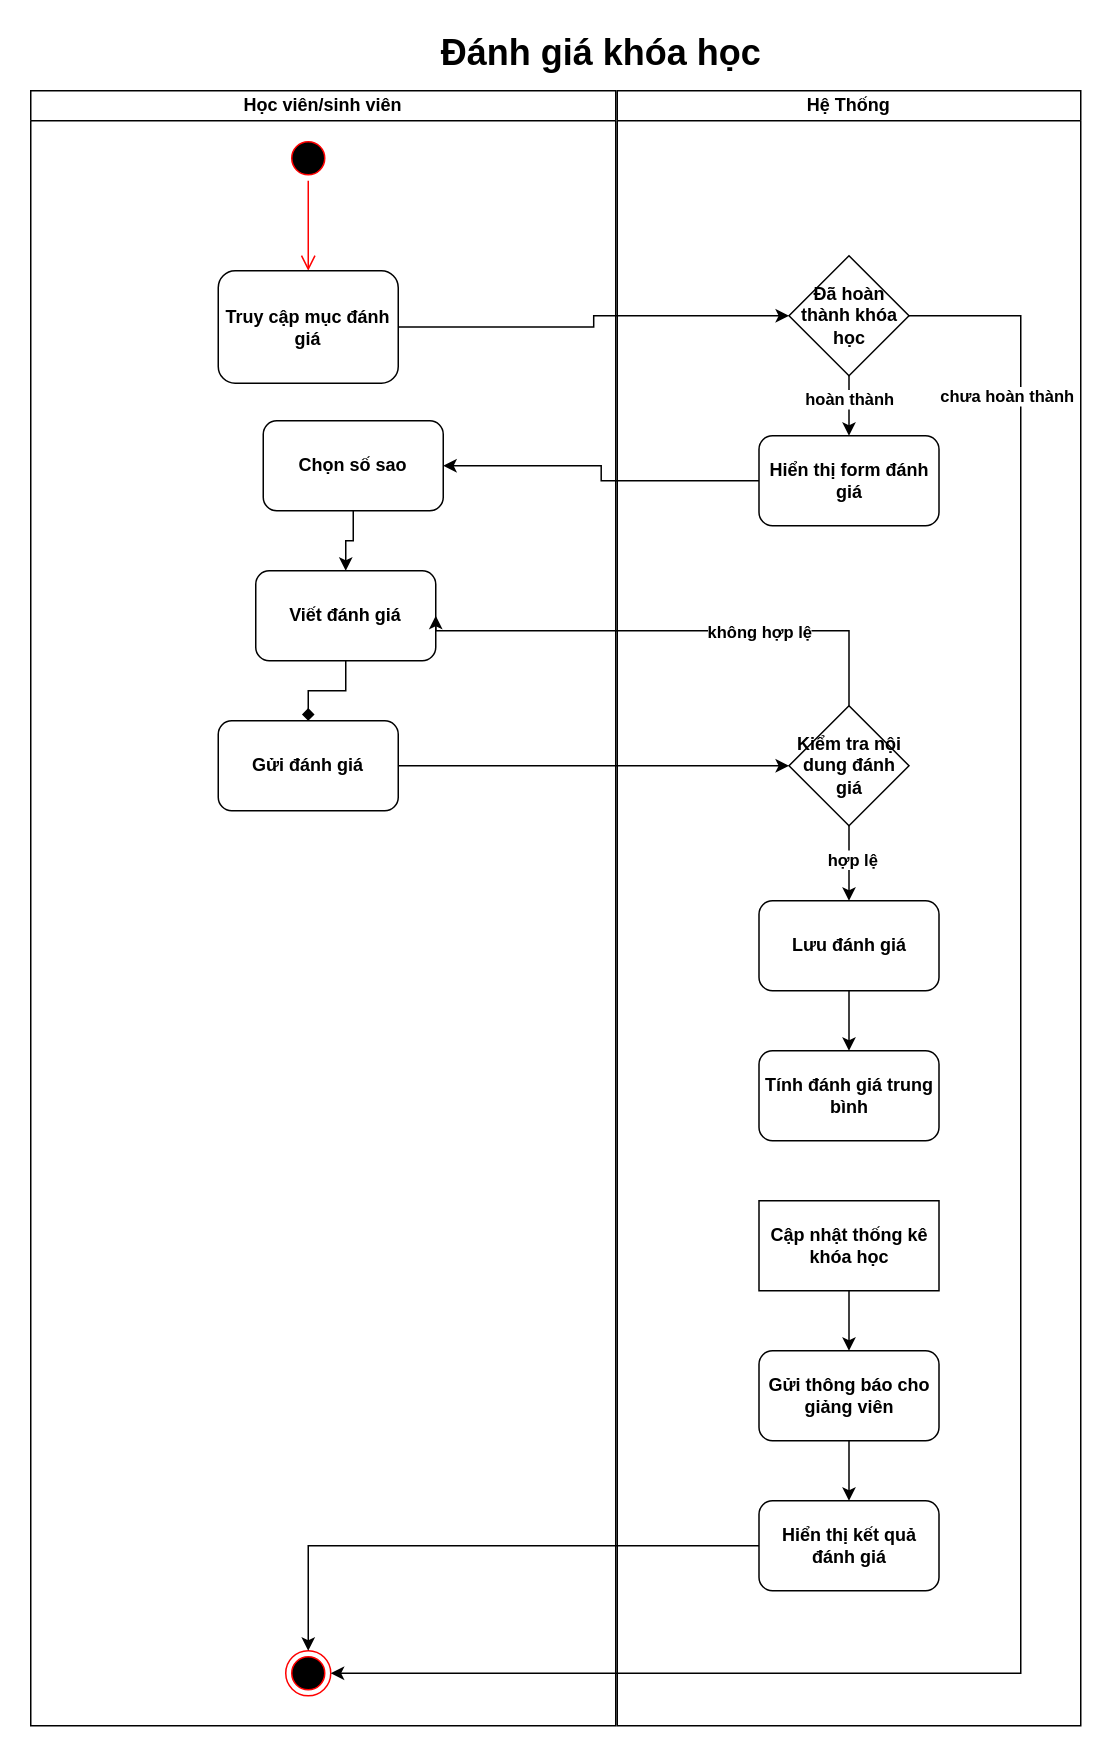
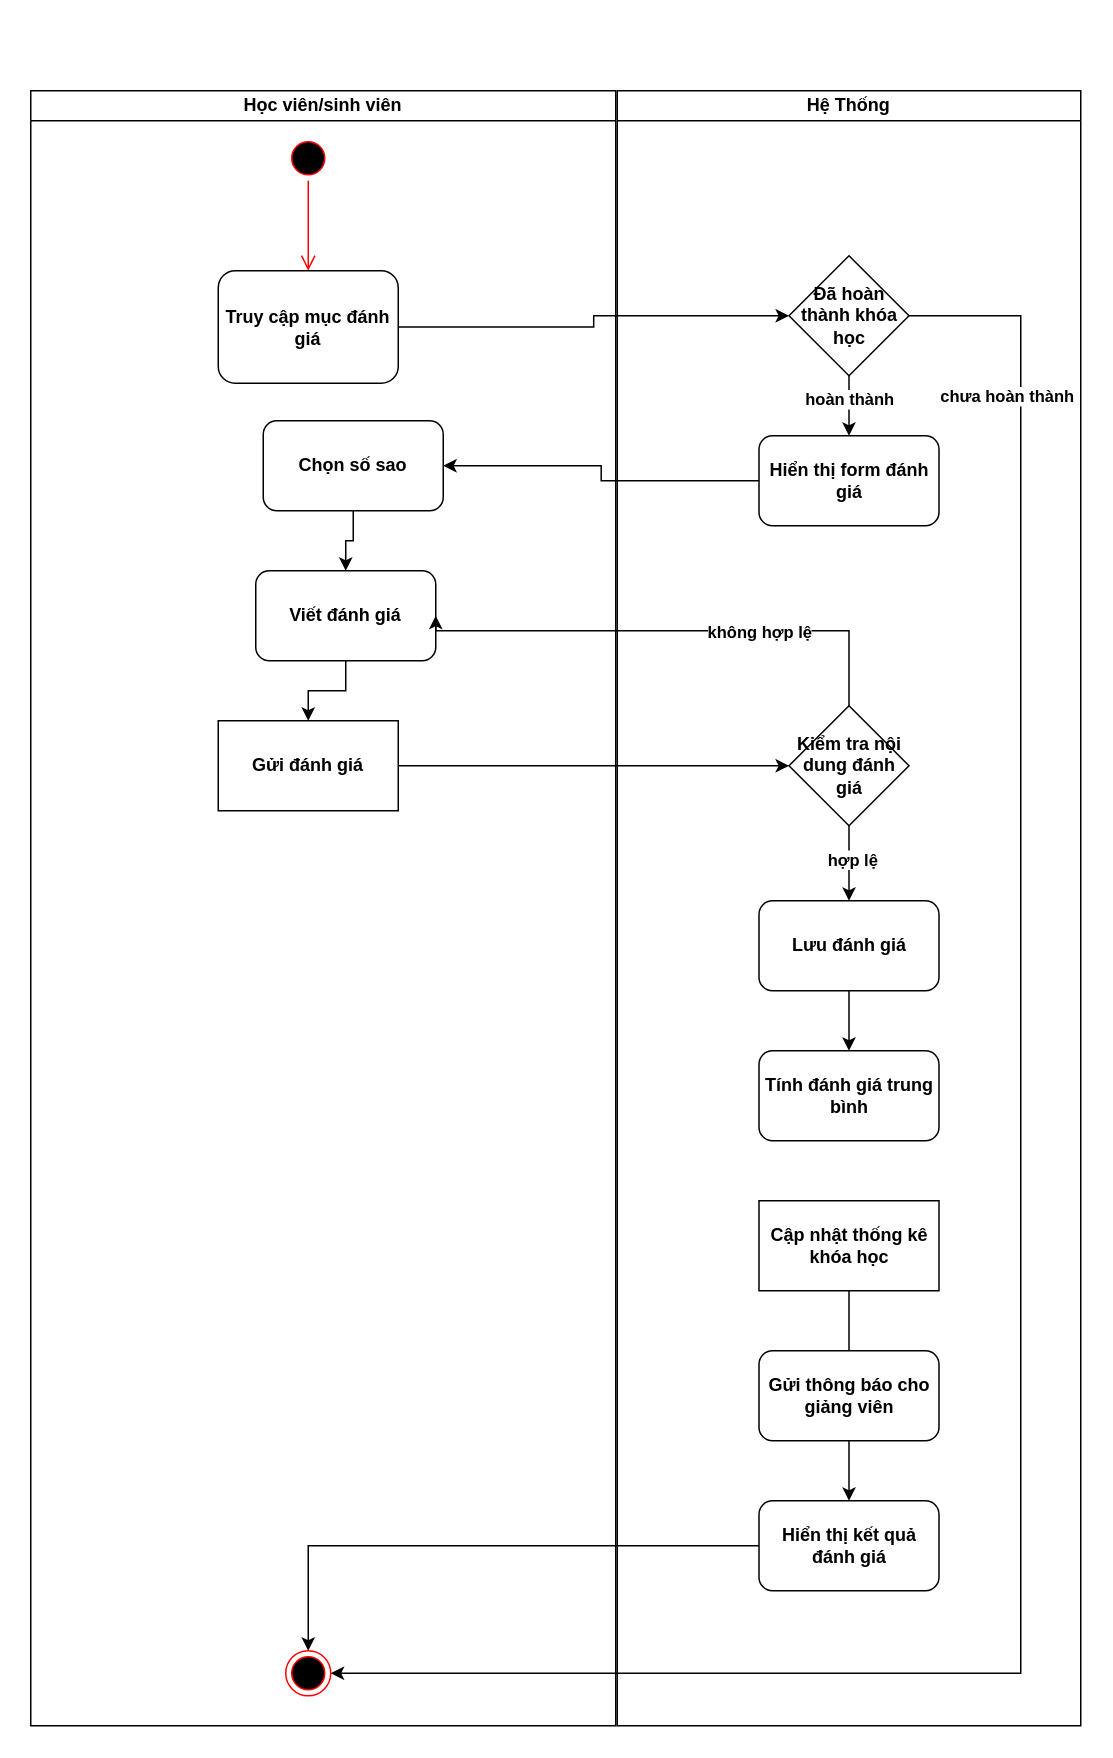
node "Đánh giá khóa học": removed
edge "Viết đánh giá" -> "Gửi đánh giá": arrowhead diamond -> classic
node "Gửi đánh giá": shape rounded rectangle -> rectangle
edge "Cập nhật thống kê khóa học" -> "Gửi thông báo cho giảng viên": arrowhead classic -> none
